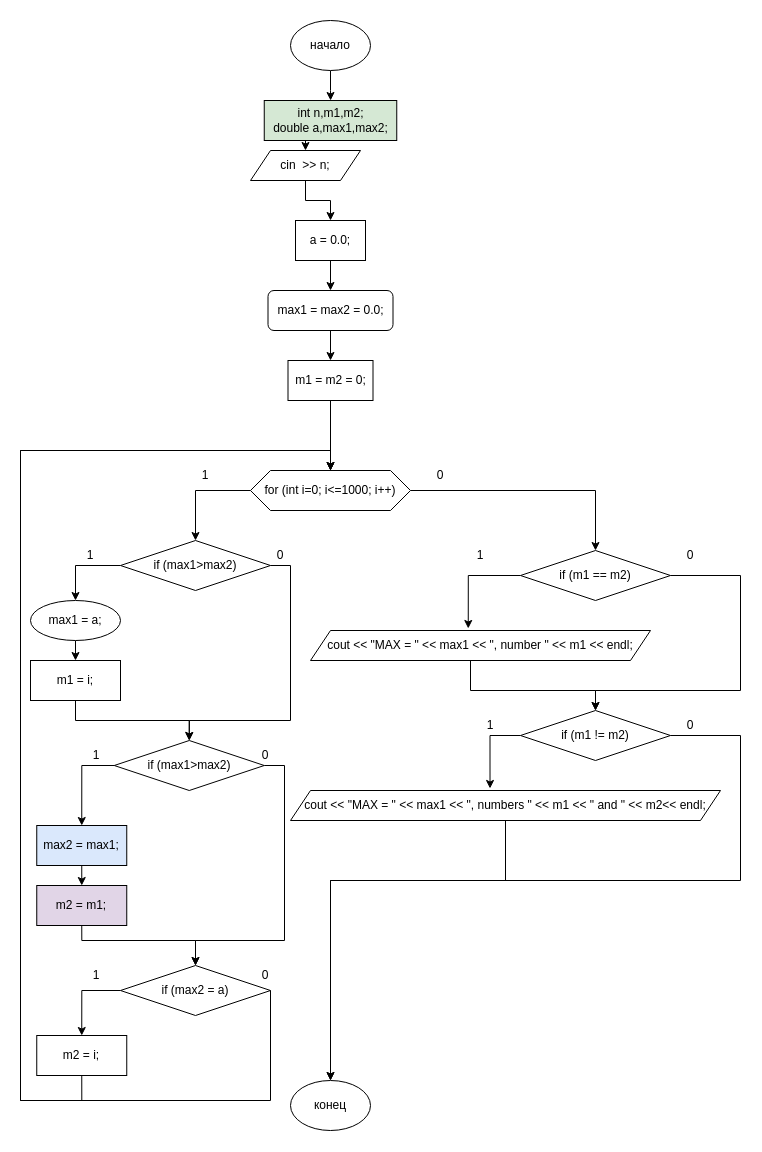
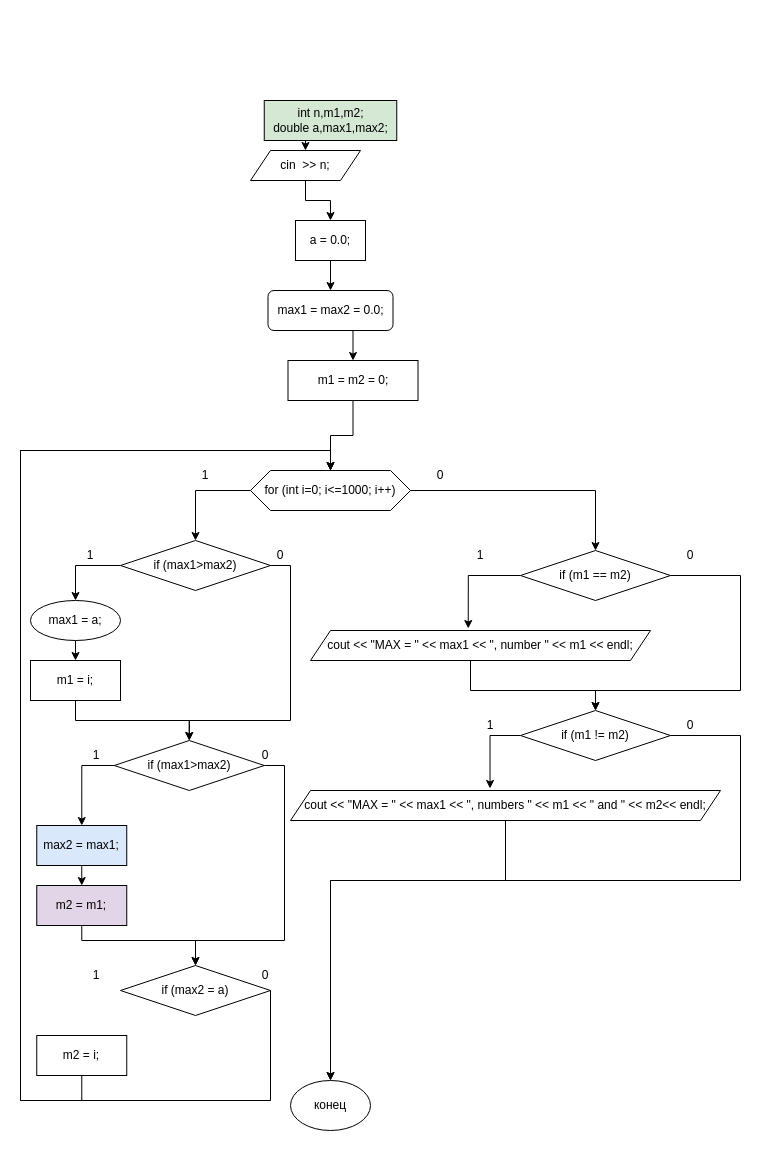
node "начало": removed
edge "начало" -> "int n,m1,m2; double a,max1,max2;": removed
node "m1 = m2 = 0;": size 85x40 -> 130x40
edge "if (max2 = a)" -> "m2 = i;": removed
